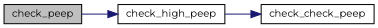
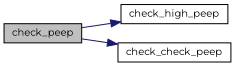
edge "check_high_peep" -> "check_check_peep": now "check_peep" -> "check_check_peep"
